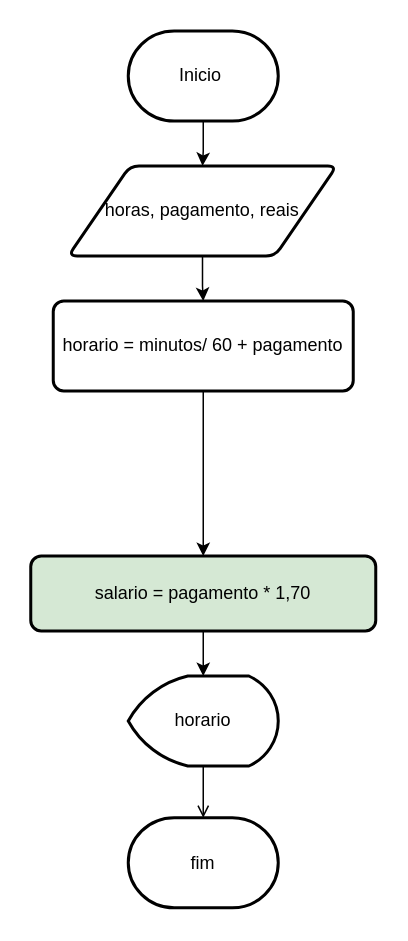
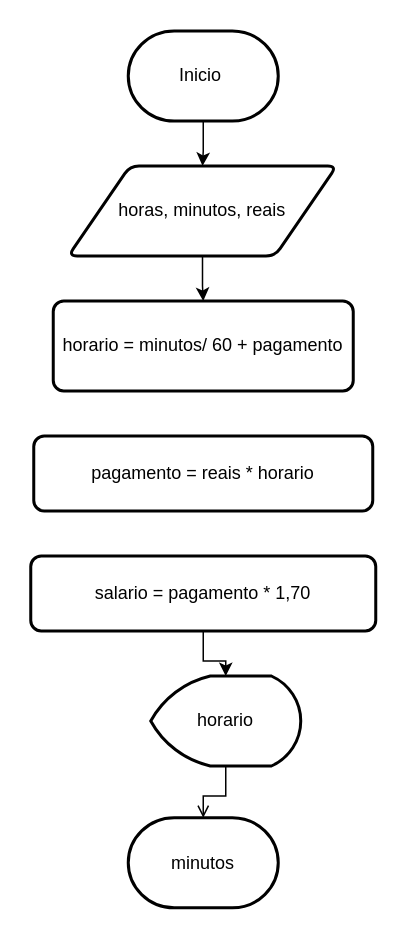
node "horas, pagamento, reais": label "horas, pagamento, reais" -> "horas, minutos, reais"
edge "horario = minutos/ 60 + pagamento" -> "salario = pagamento * 1,70": removed
node "pagamento = reais * horario": added
node "salario = pagamento * 1,70": fillcolor #d5e8d4 -> #ffffff
node "horario": moved (203, 721) -> (226, 721)
node "fim": label "fim" -> "minutos"
